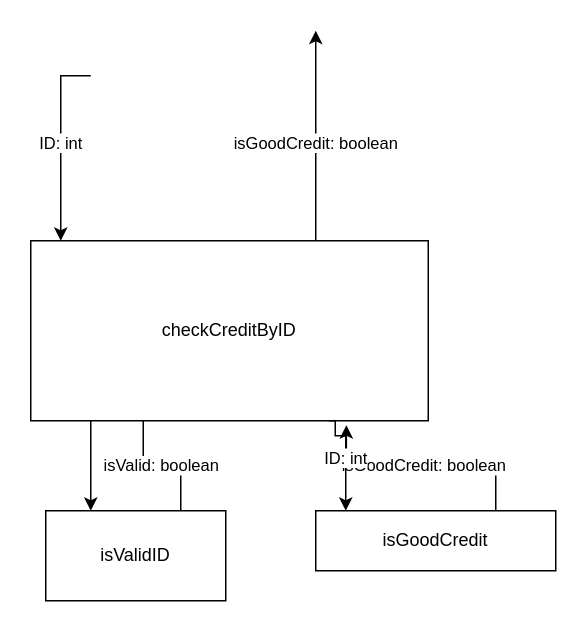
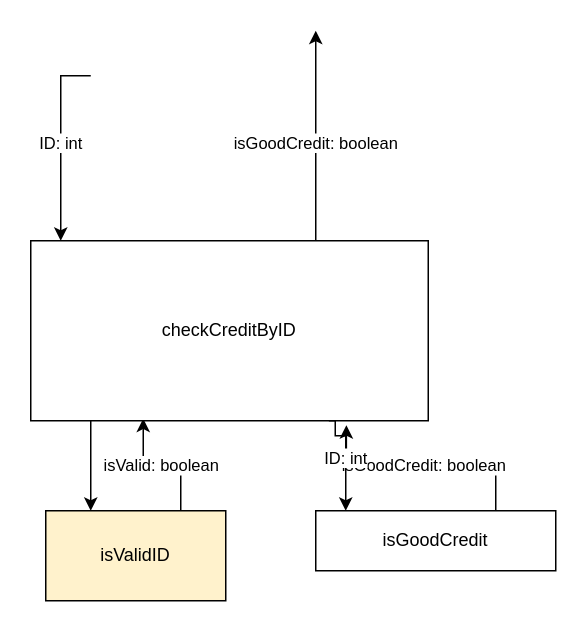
edge "checkCreditByID" -- "isValidID": arrowhead none -> classic
node "isValidID": fillcolor #ffffff -> #fff2cc
